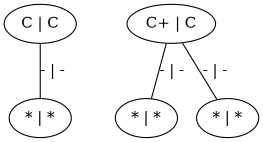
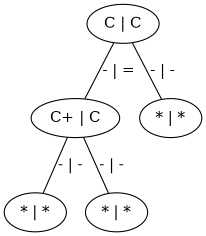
edge "C | C" -- "C+ | C": added, label "- | ="
